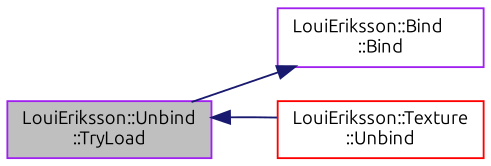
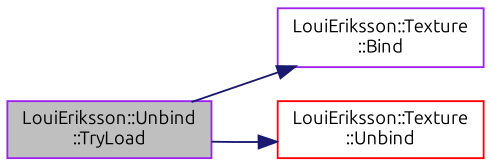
node "LouiEriksson::Bind ::Bind": label "LouiEriksson::Bind ::Bind" -> "LouiEriksson::Texture ::Bind"
edge "LouiEriksson::Texture ::Unbind" -> "LouiEriksson::Unbind ::TryLoad": reversed
